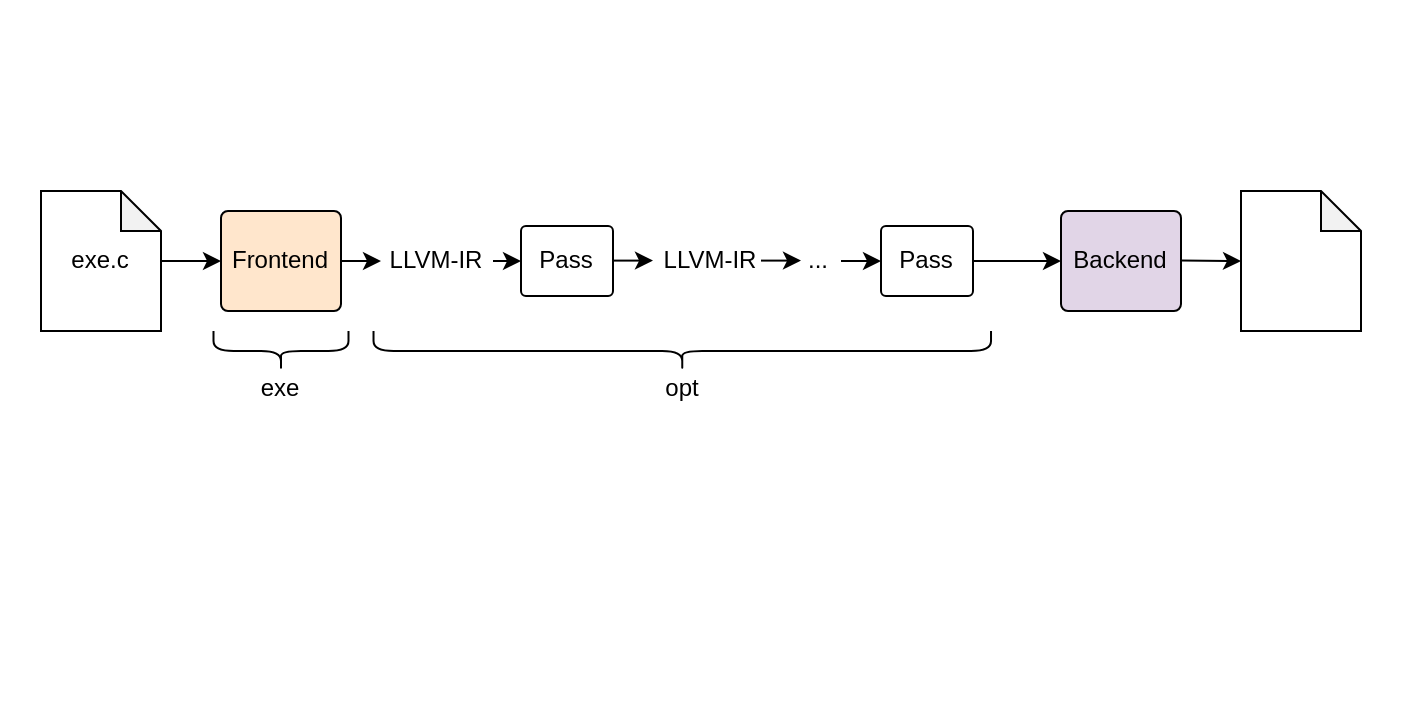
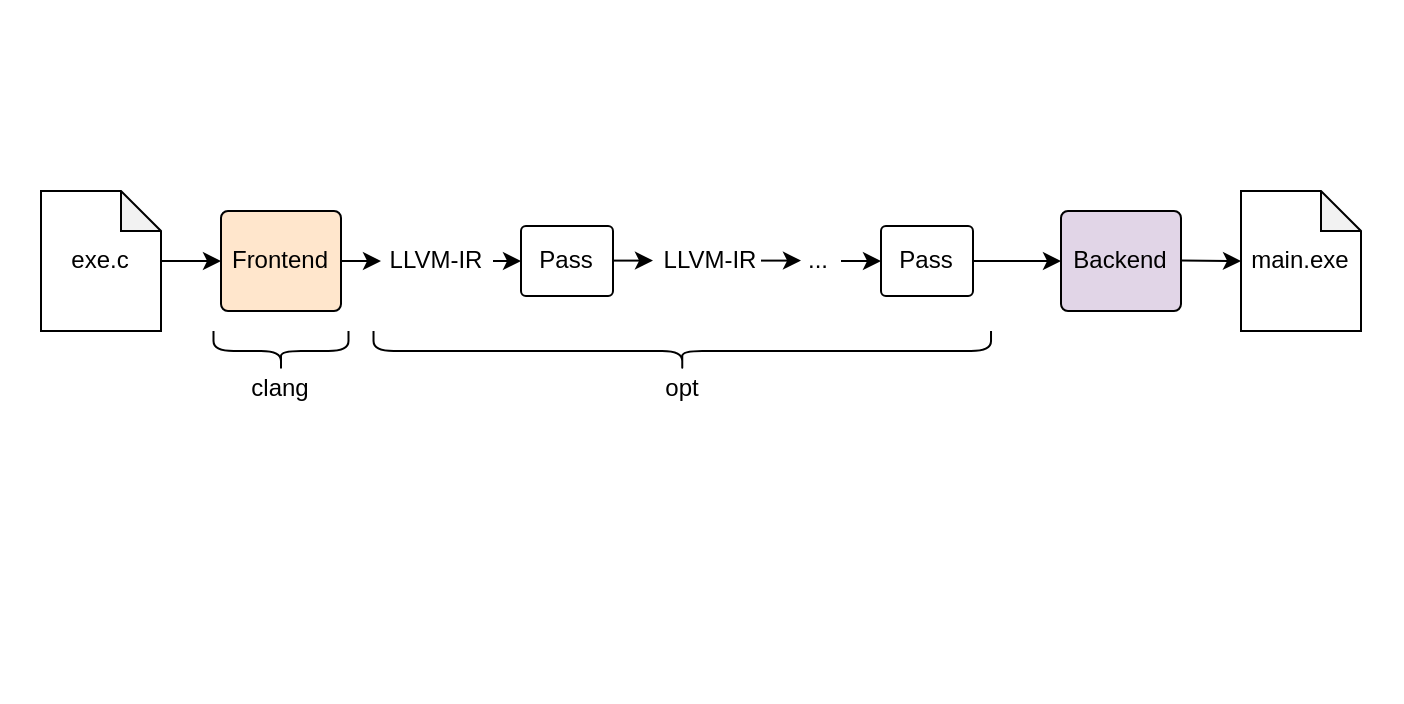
node "main.exe": added
node "exe": label "exe" -> "clang"
